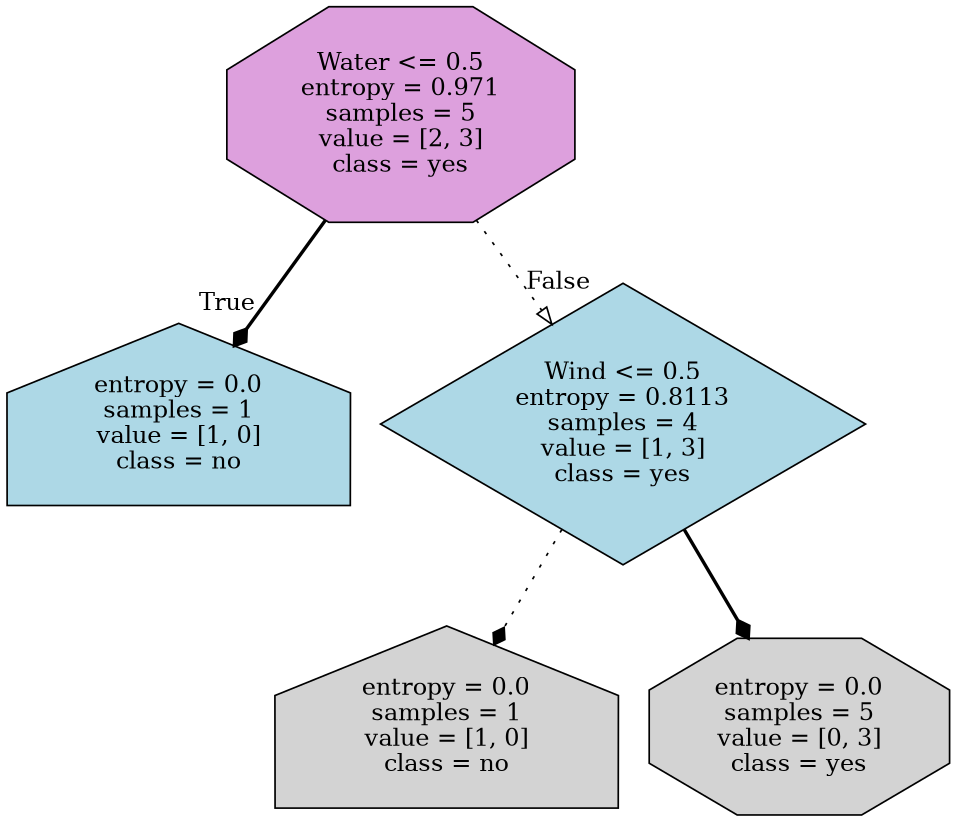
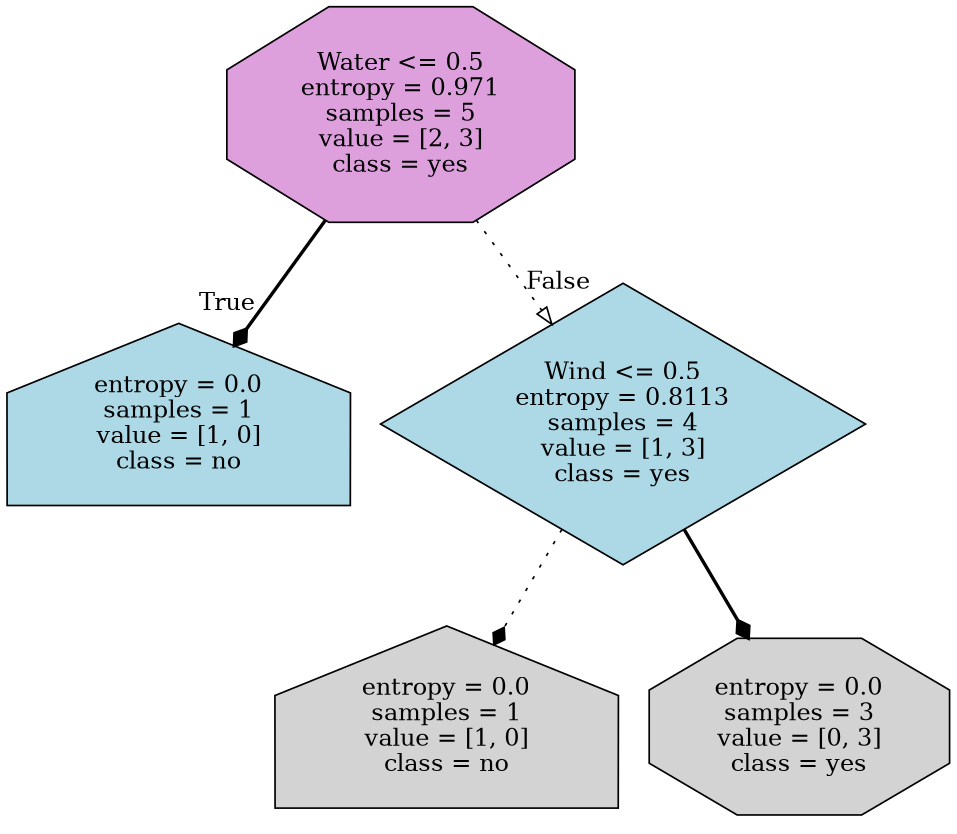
node "entropy = 0.0 samples = 5 value = [0, 3] class = yes": label "entropy = 0.0 samples = 5 value = [0, 3] class = yes" -> "entropy = 0.0 samples = 3 value = [0, 3] class = yes"
